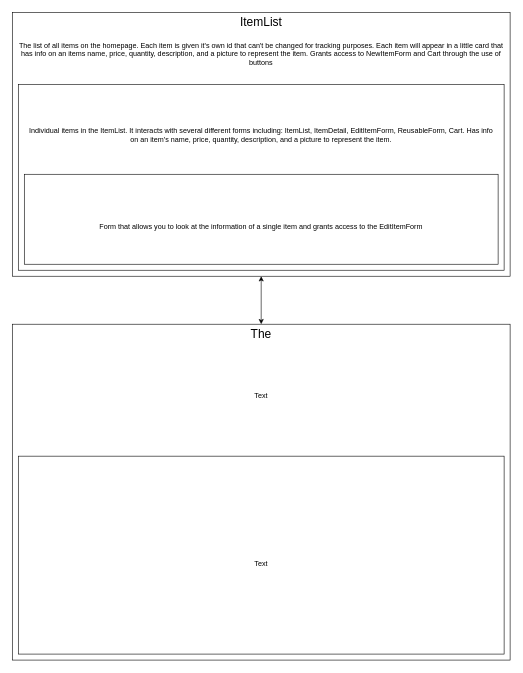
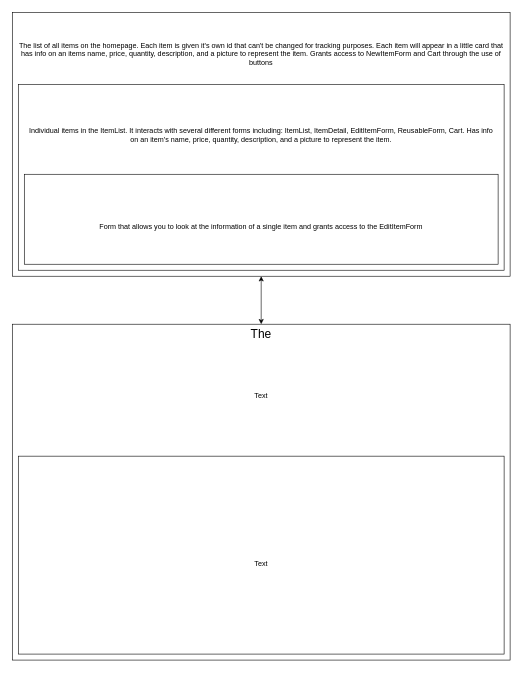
node "ItemList": removed
